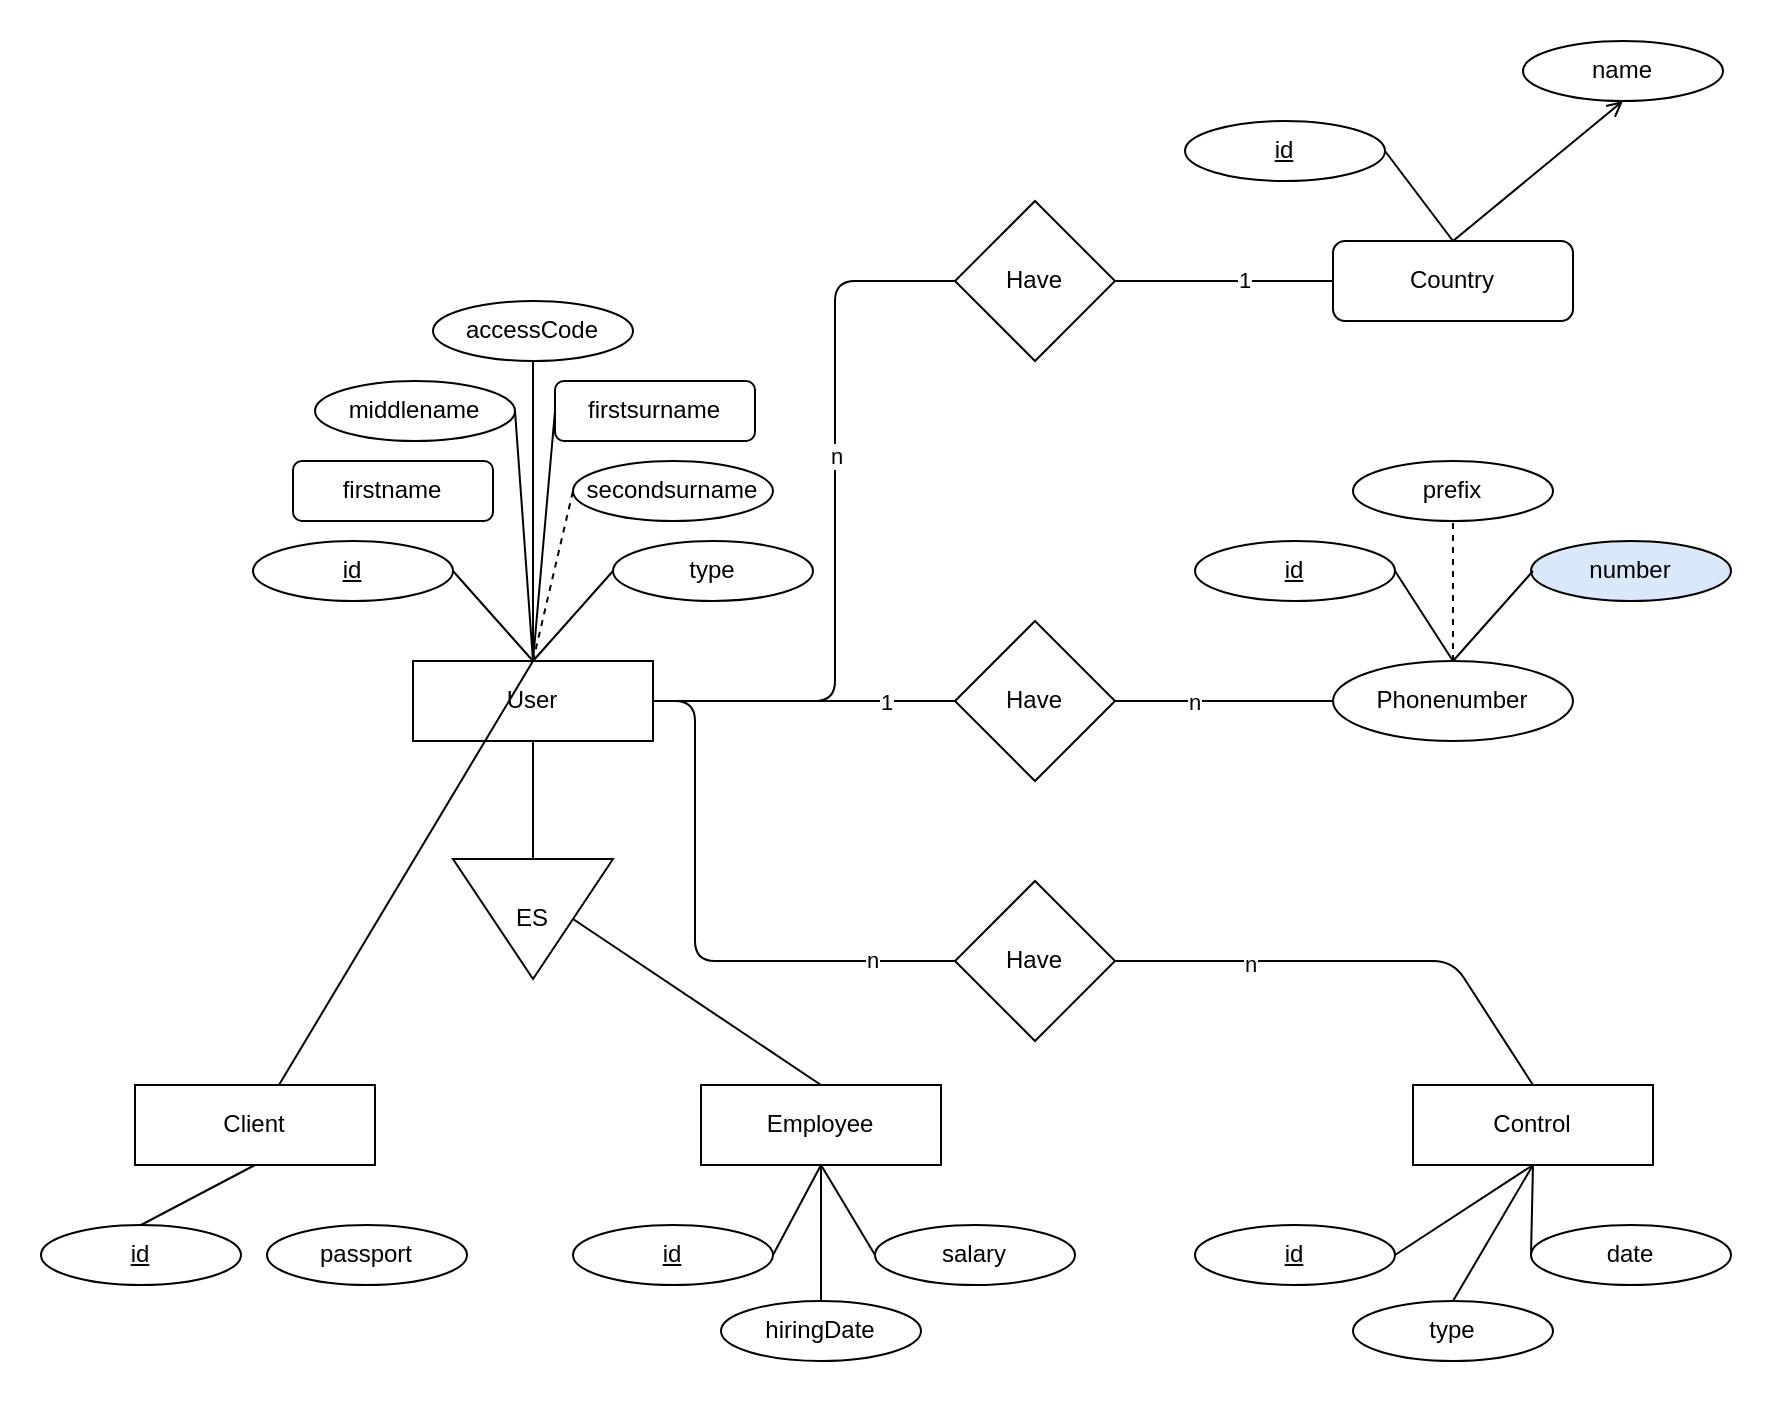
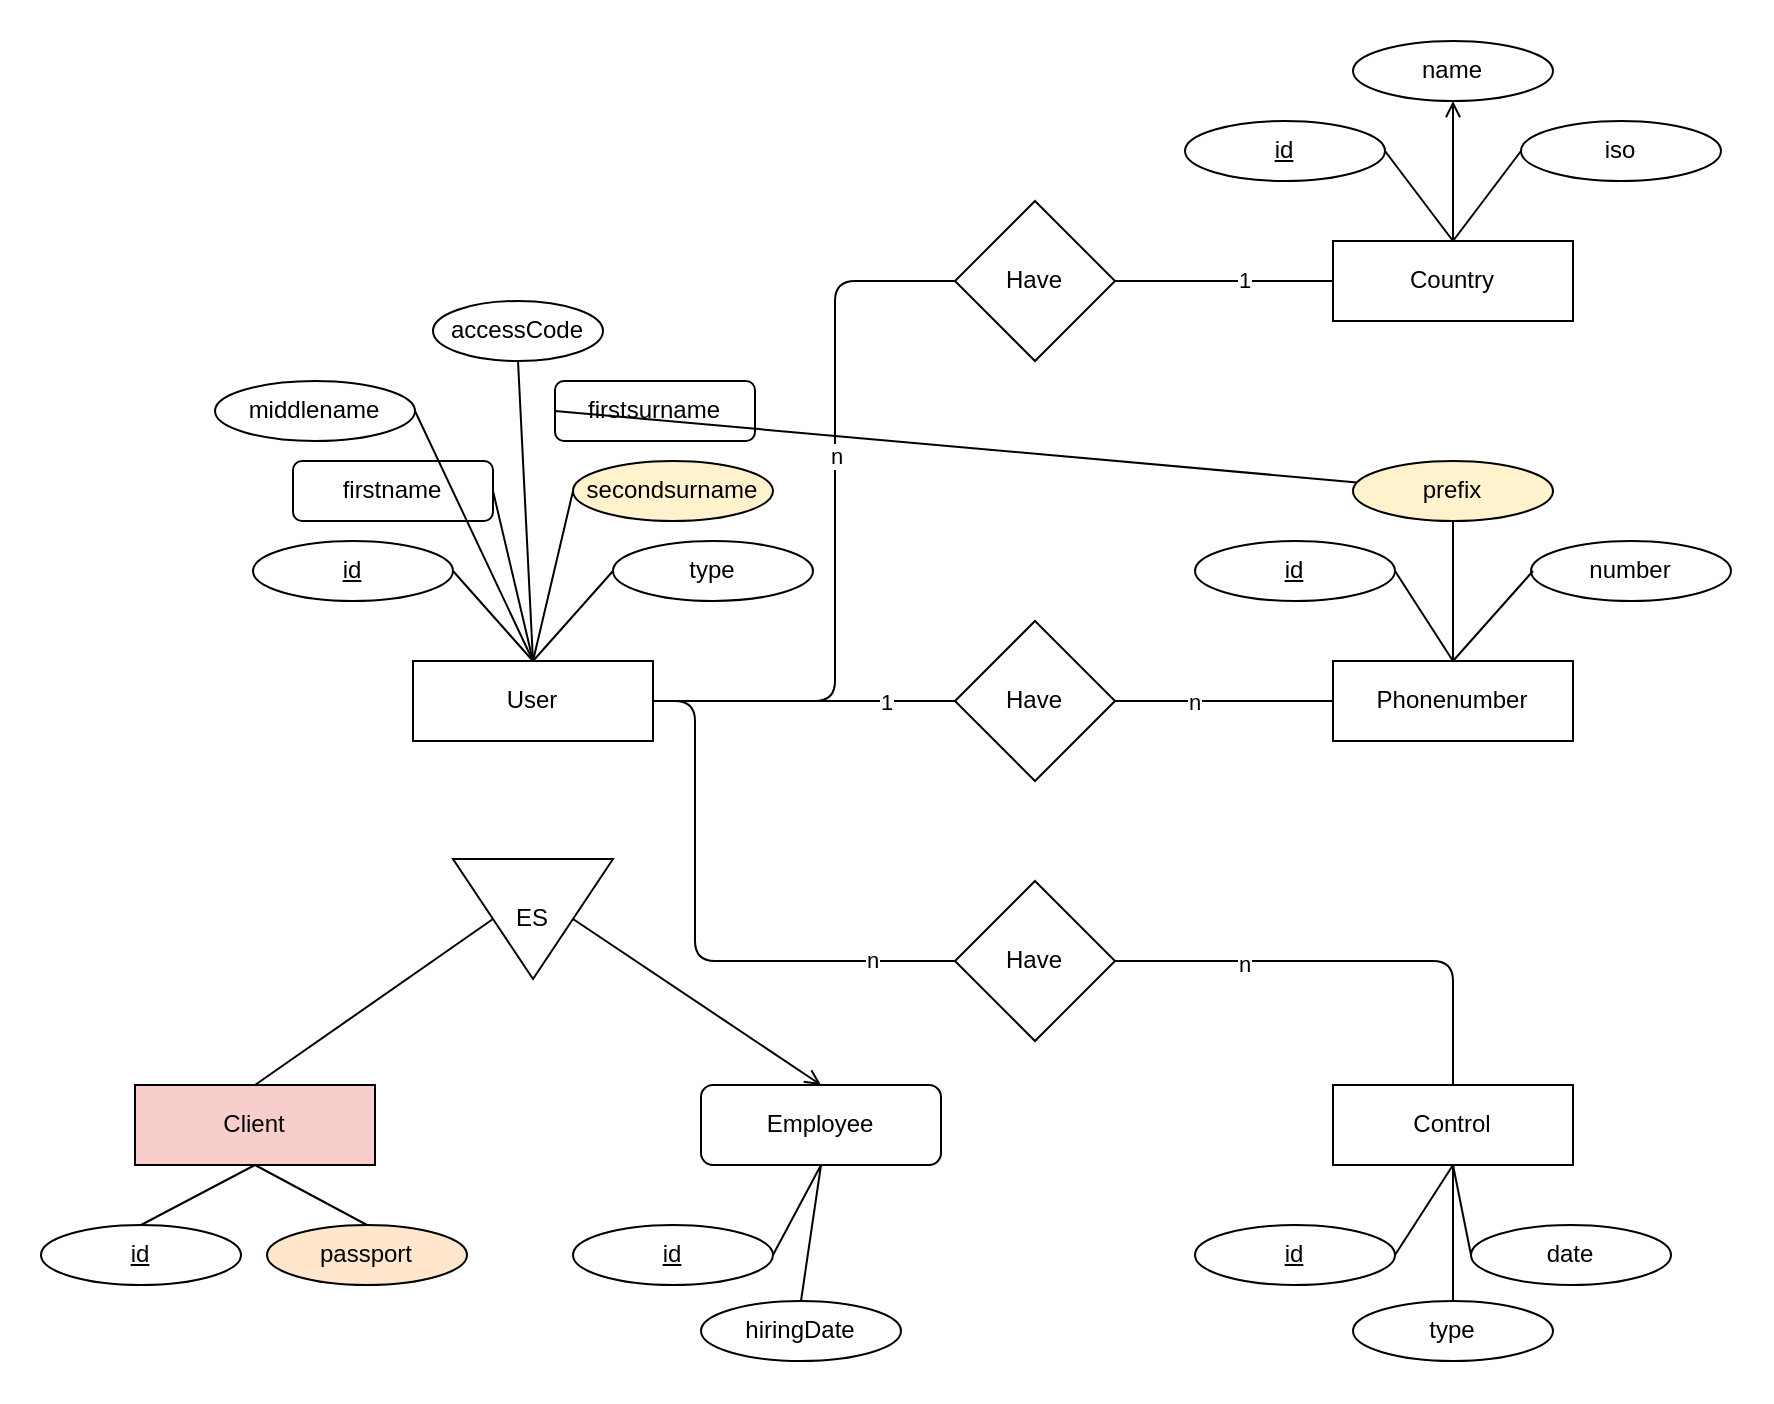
node "name": moved (1623, 71) -> (1453, 71)
node "iso": added
edge "iso" -- "Country": added
node "Country": shape rounded rectangle -> rectangle
node "accessCode": size 200x60 -> 170x60
node "middlename": moved (415, 411) -> (315, 411)
node "secondsurname": fillcolor #ffffff -> #fff2cc
node "prefix": fillcolor #ffffff -> #fff2cc
edge "firstsurname" -- "User": now "firstsurname" -- "prefix"
edge "secondsurname" -- "User": style dashed -> solid
node "number": fillcolor #dae8fc -> #ffffff
edge "prefix" -- "Phonenumber": style dashed -> solid
node "Phonenumber": shape ellipse -> rectangle
edge "User" -- "ES": removed
edge "User" -- "Client": now "User" -- "firstname"
edge "ES" -- "Client": added
edge "ES" -- "Employee": arrowhead none -> open
node "Client": fillcolor #ffffff -> #f8cecc
node "Employee": shape rectangle -> rounded rectangle
node "Control": moved (1533, 1125) -> (1453, 1125)
edge "Client" -- "passport": added
edge "Employee" -- "salary": removed
node "passport": fillcolor #ffffff -> #ffe6cc
node "salary": removed
node "date": moved (1631, 1255) -> (1571, 1255)
node "hiringDate": moved (821, 1331) -> (801, 1331)
